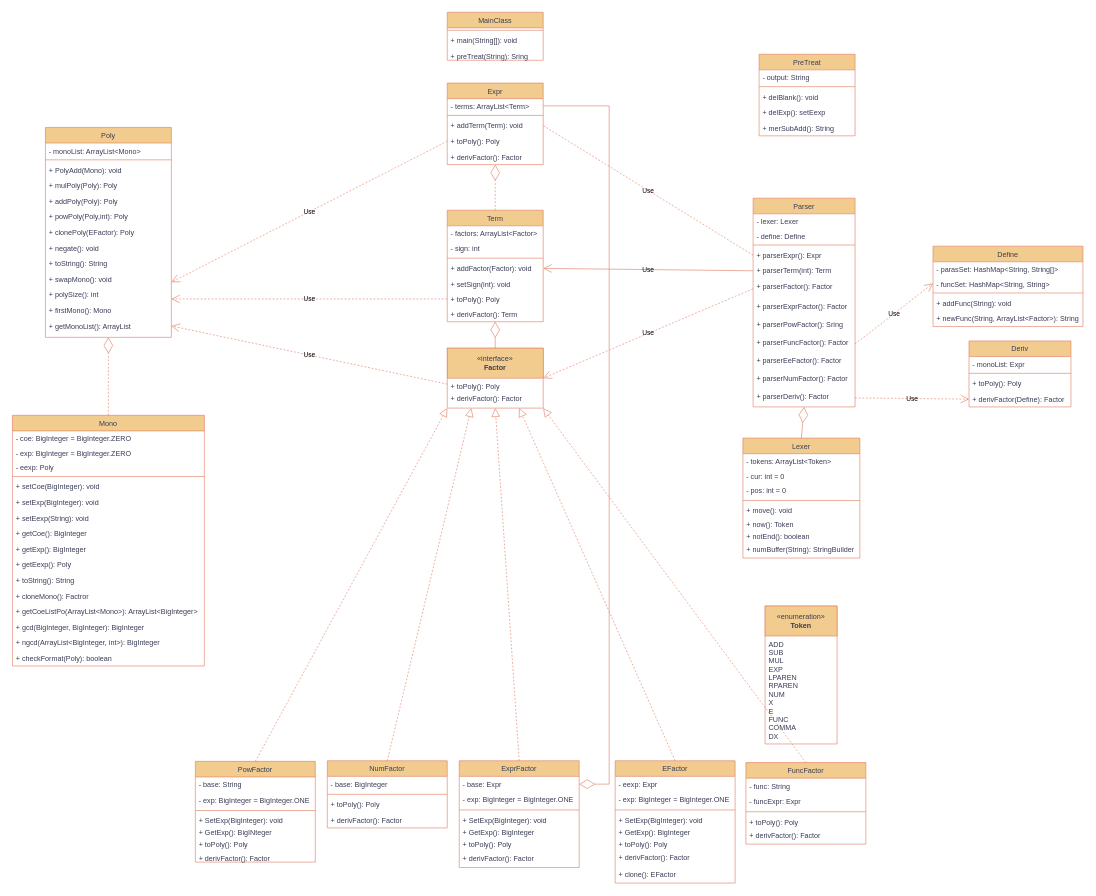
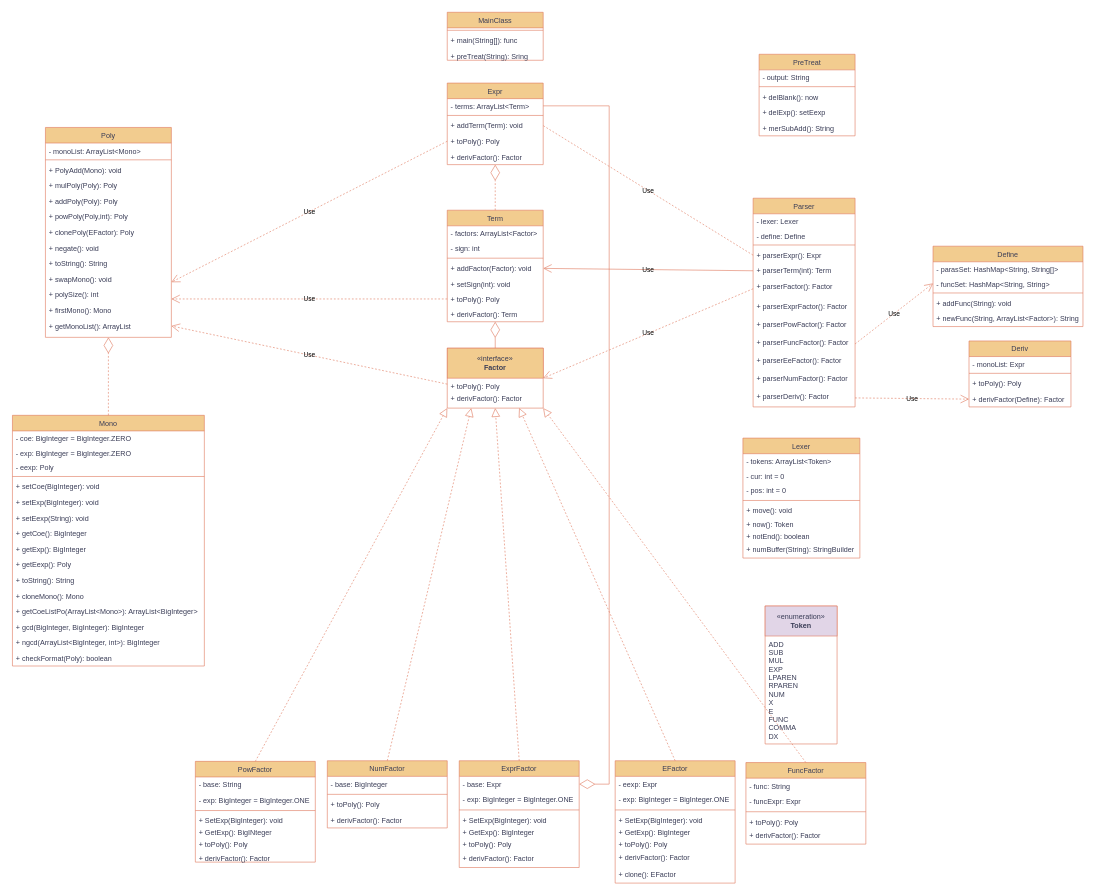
node "+ main(String[]): void": label "+ main(String[]): void" -> "+ main(String[]): func"
node "+ delBlank(): void": label "+ delBlank(): void" -> "+ delBlank(): now"
node "+ parserPowFactor(): Sring": label "+ parserPowFactor(): Sring" -> "+ parserPowFactor(): Factor"
edge "Lexer" -> "Parser": removed
node "+ cloneMono(): Factror": label "+ cloneMono(): Factror" -> "+ cloneMono(): Mono"
node "«enumeration» Token": fillcolor #f2cc8f -> #e1d5e7
